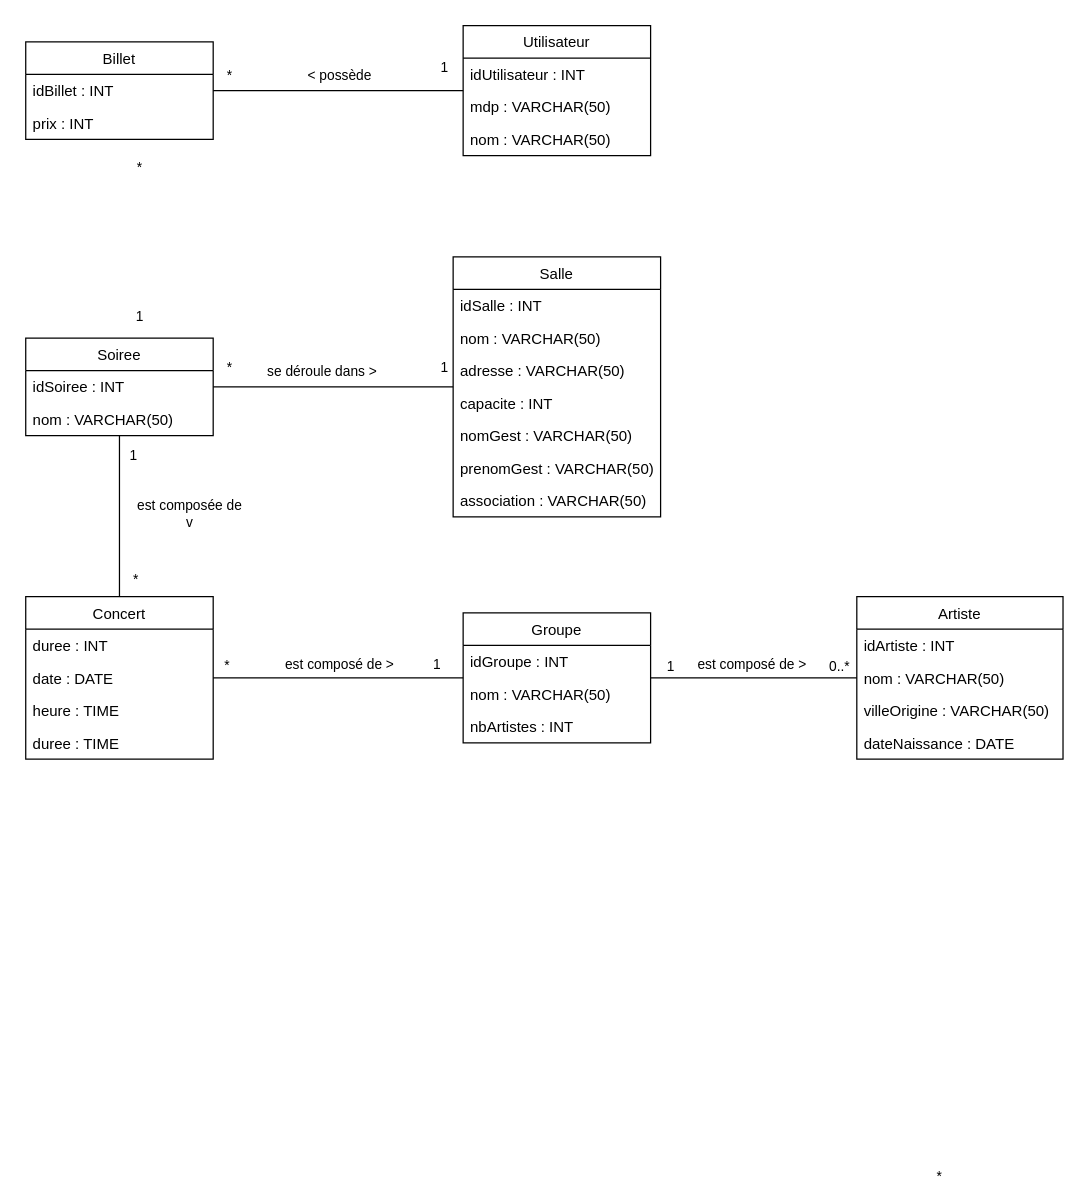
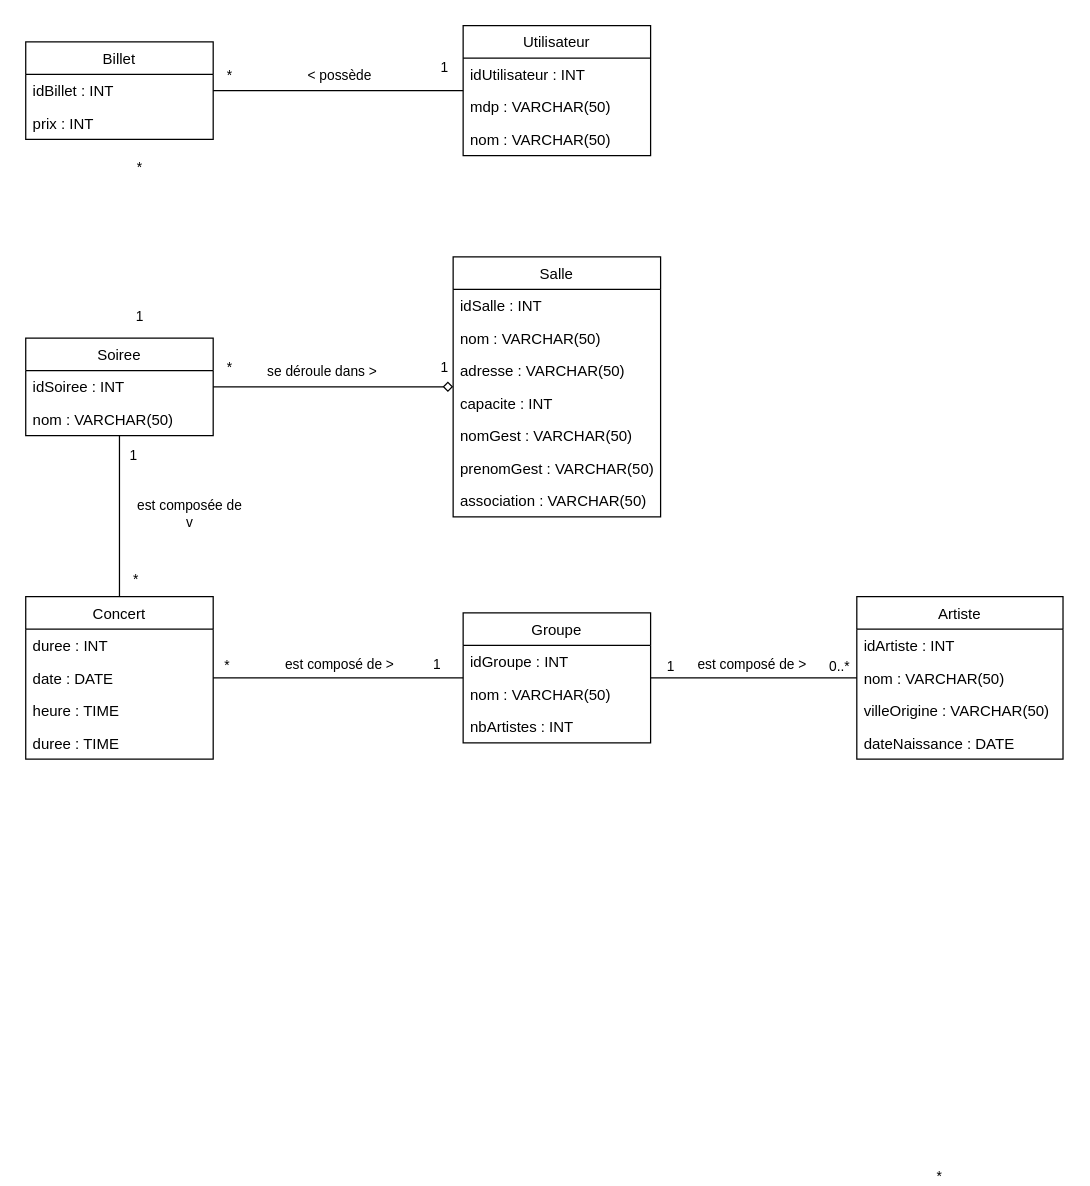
edge "Soiree" -- "Salle": arrowhead none -> diamond
